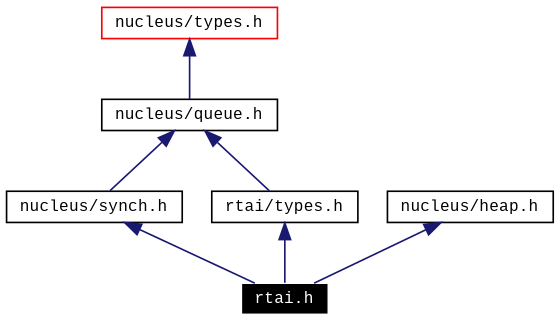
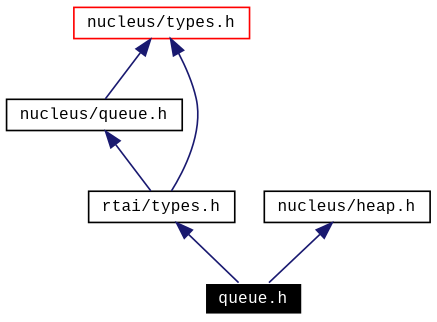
edge "rtai/types.h" -> "nucleus/types.h": added
node "nucleus/synch.h": removed
node "rtai.h": label "rtai.h" -> "queue.h"
